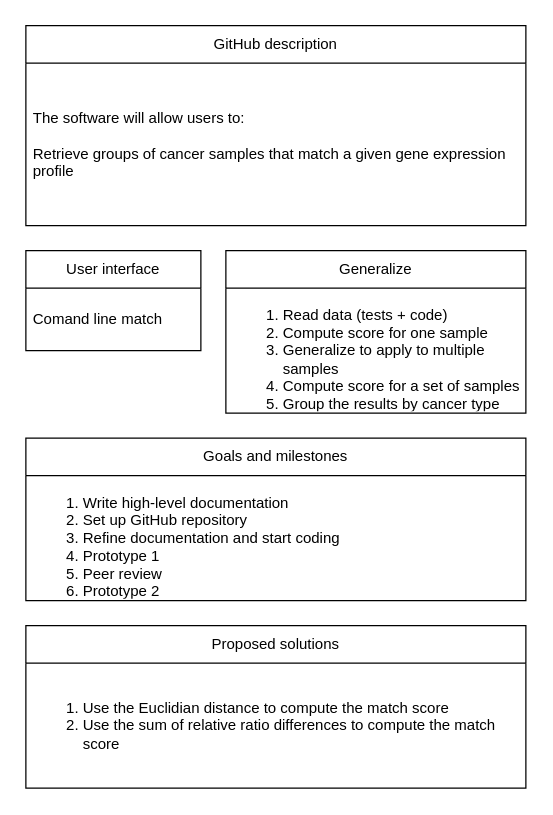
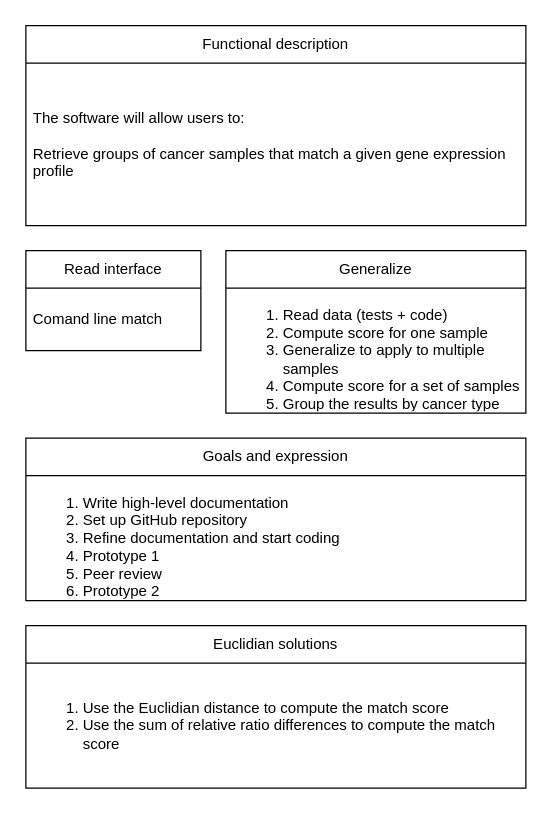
node "GitHub description": label "GitHub description" -> "Functional description"
node "User interface": label "User interface" -> "Read interface"
node "Goals and milestones": label "Goals and milestones" -> "Goals and expression"
node "Proposed solutions": label "Proposed solutions" -> "Euclidian solutions"
